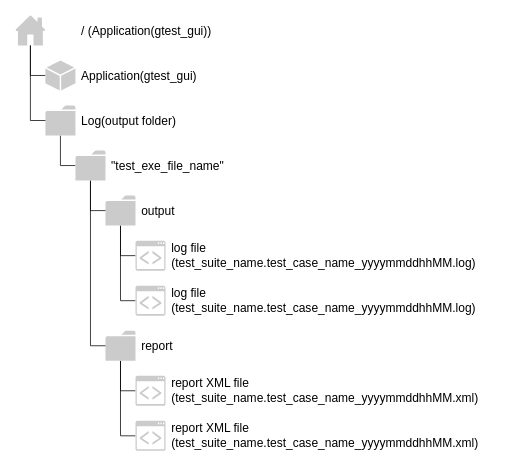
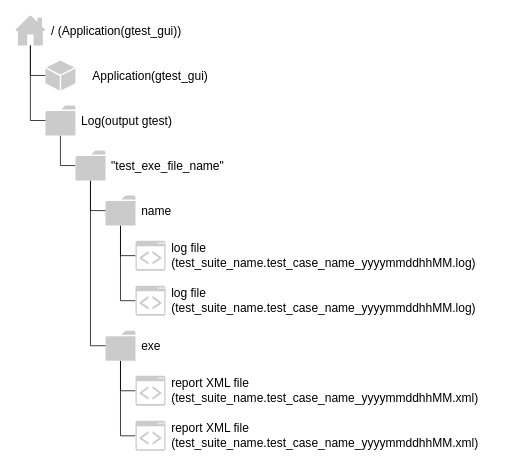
node "/ (Application(gtest_gui))": moved (150, 30) -> (120, 30)
node "Application(gtest_gui)": moved (150, 75) -> (162, 75)
node "Log(output folder)": label "Log(output folder)" -> "Log(output gtest)"
node "output": label "output" -> "name"
node "report": label "report" -> "exe"
